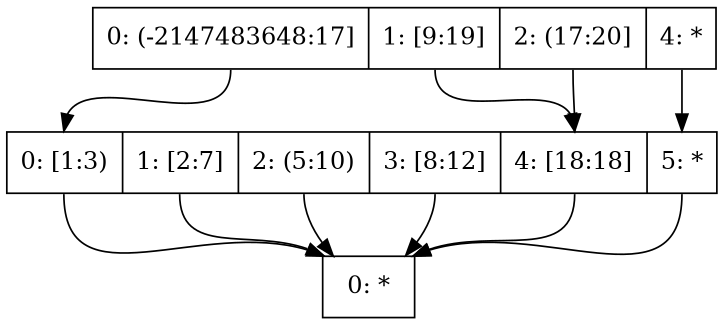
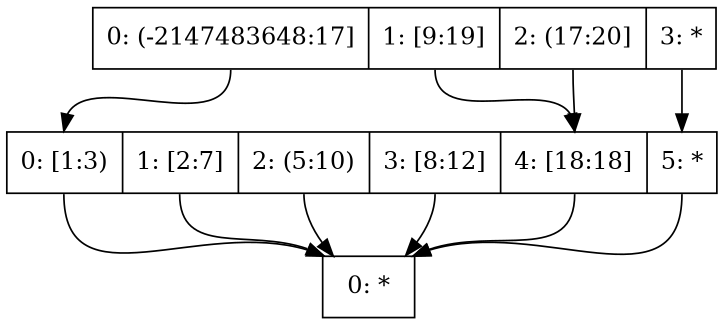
node "0: (-2147483648:17]": text "4: *" -> "3: *"
